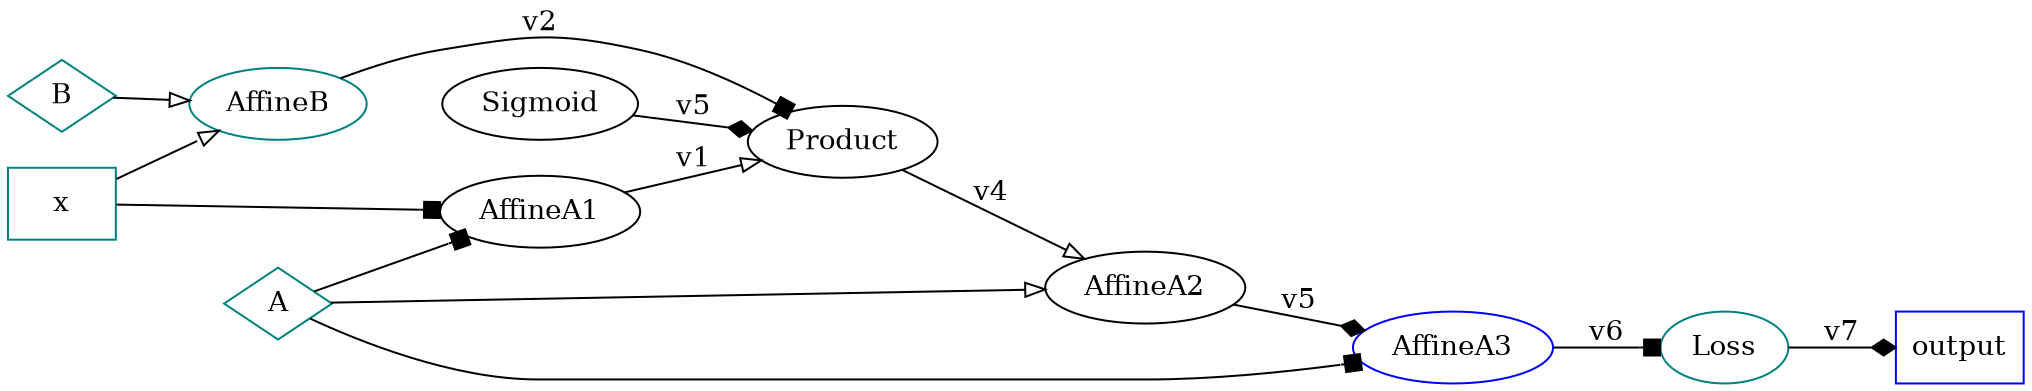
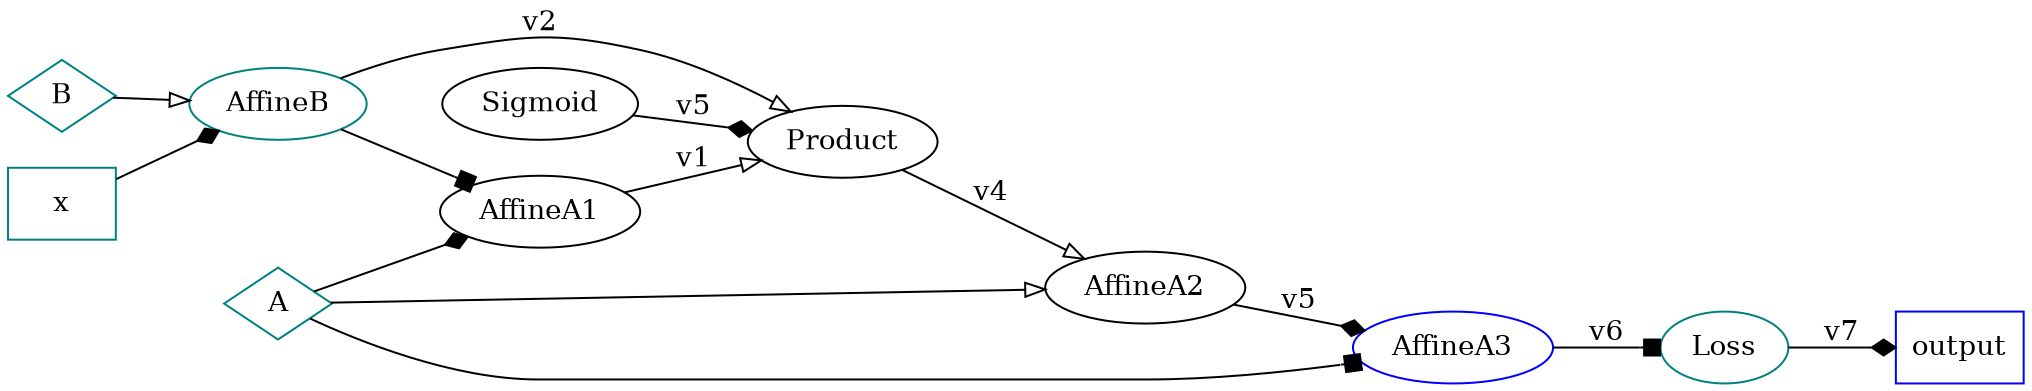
edge "AffineB" -> "Product": arrowhead box -> onormal
edge "x" -> "AffineB": arrowhead onormal -> diamond
edge "x" -> "AffineA1": now "AffineB" -> "AffineA1"
edge "A" -> "AffineA1": arrowhead box -> diamond
